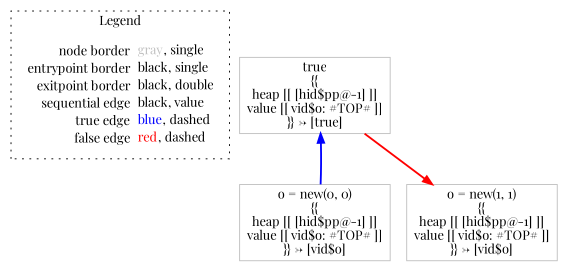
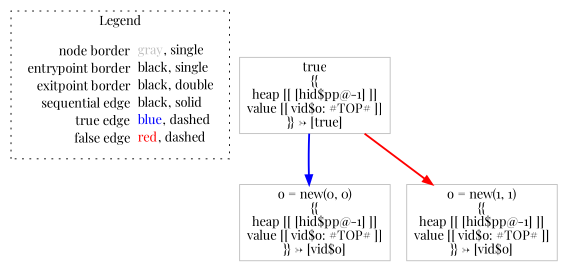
node "node border": text ", value" -> ", solid"
edge "o = new(0, 0)" -> "true": reversed
